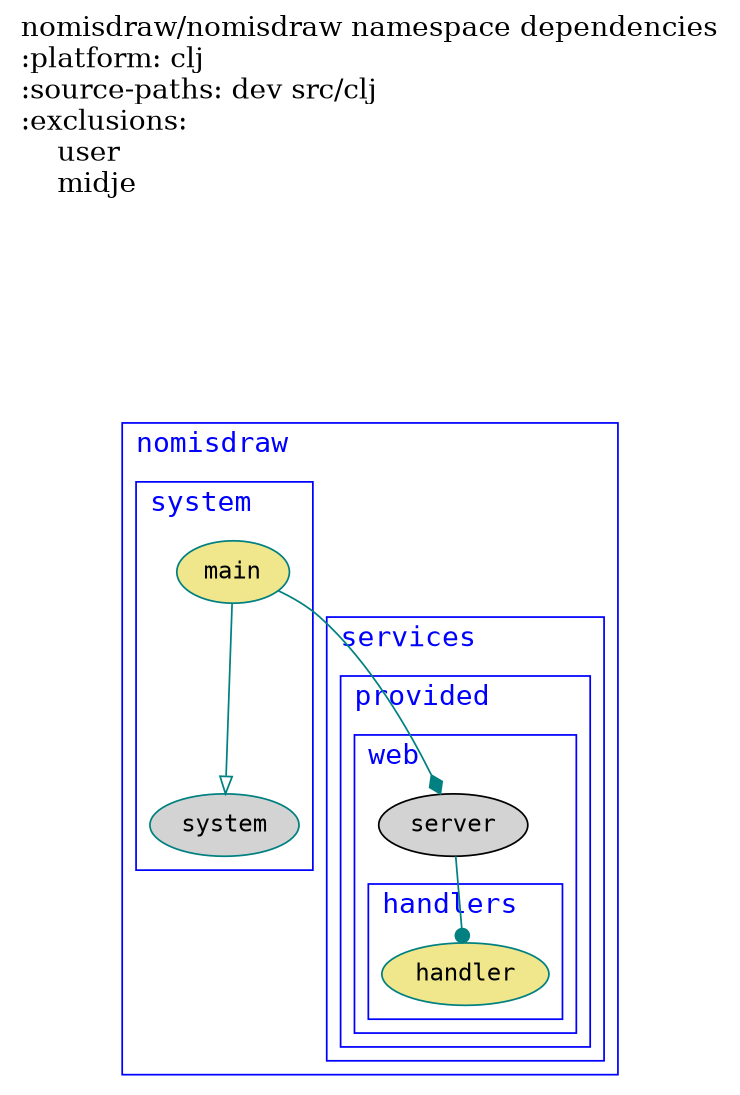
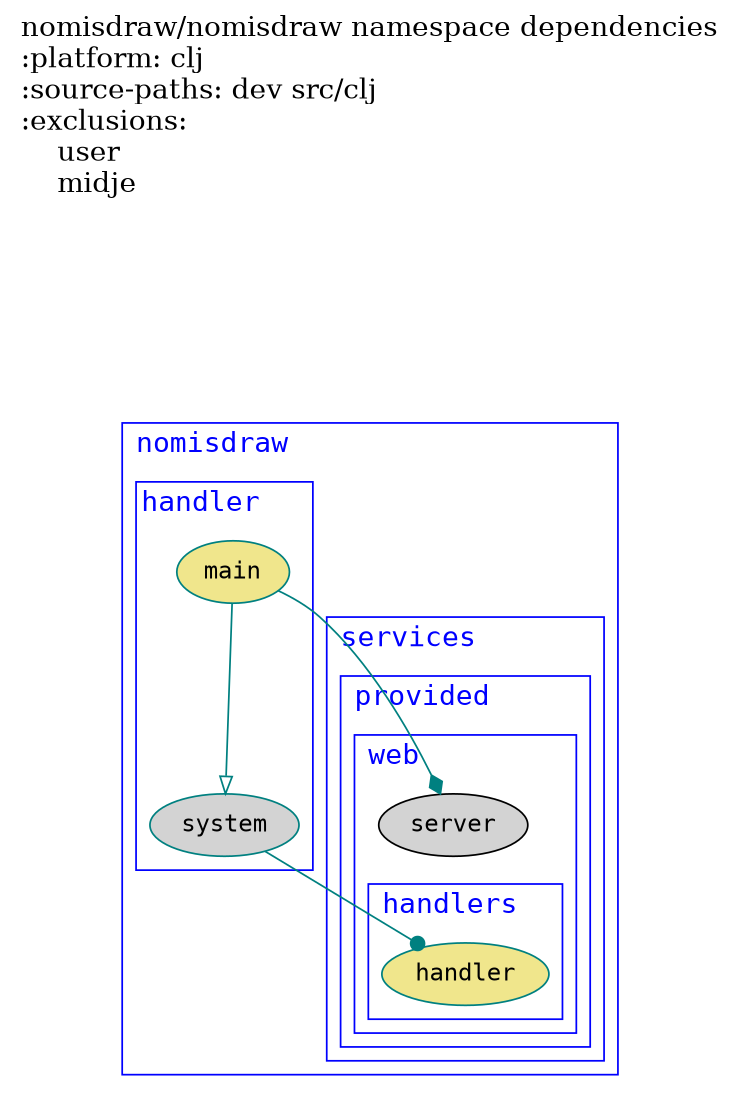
cluster "system": label "system" -> "handler"
edge "server" -> "handler": now "system" -> "handler"
